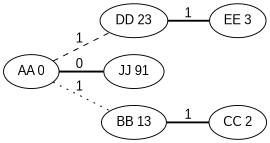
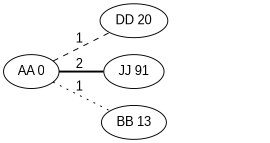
node "DD 23": label "DD 23" -> "DD 20"
node "EE 3": removed
edge "AA 0" -- "JJ 91": label "0" -> "2"
node "CC 2": removed
